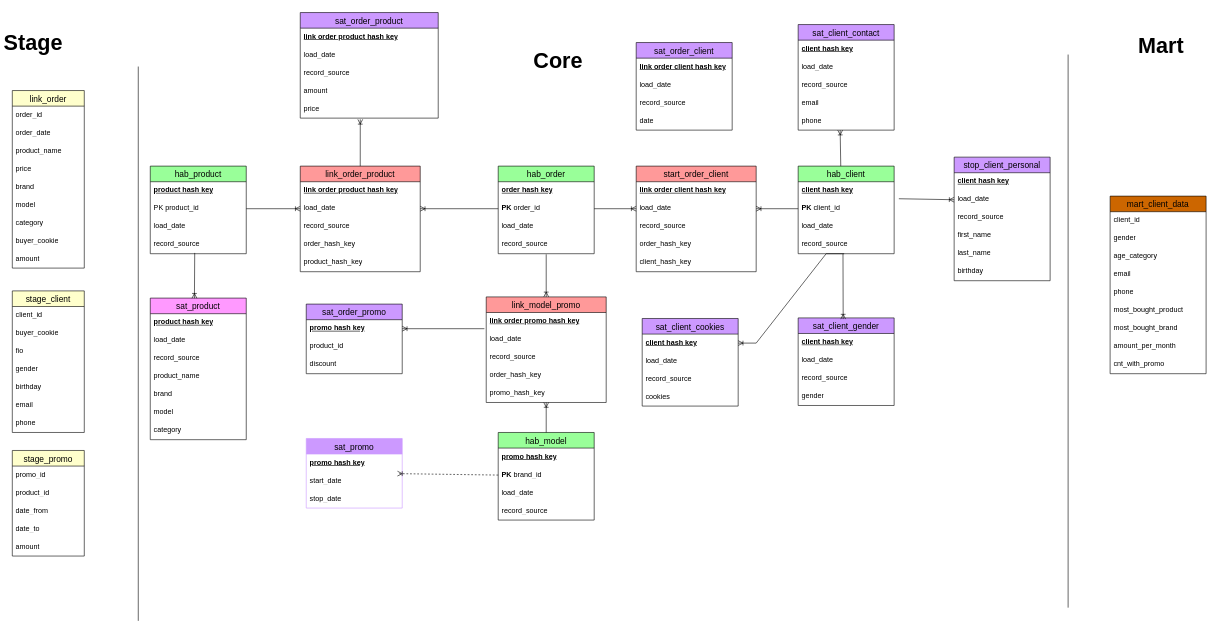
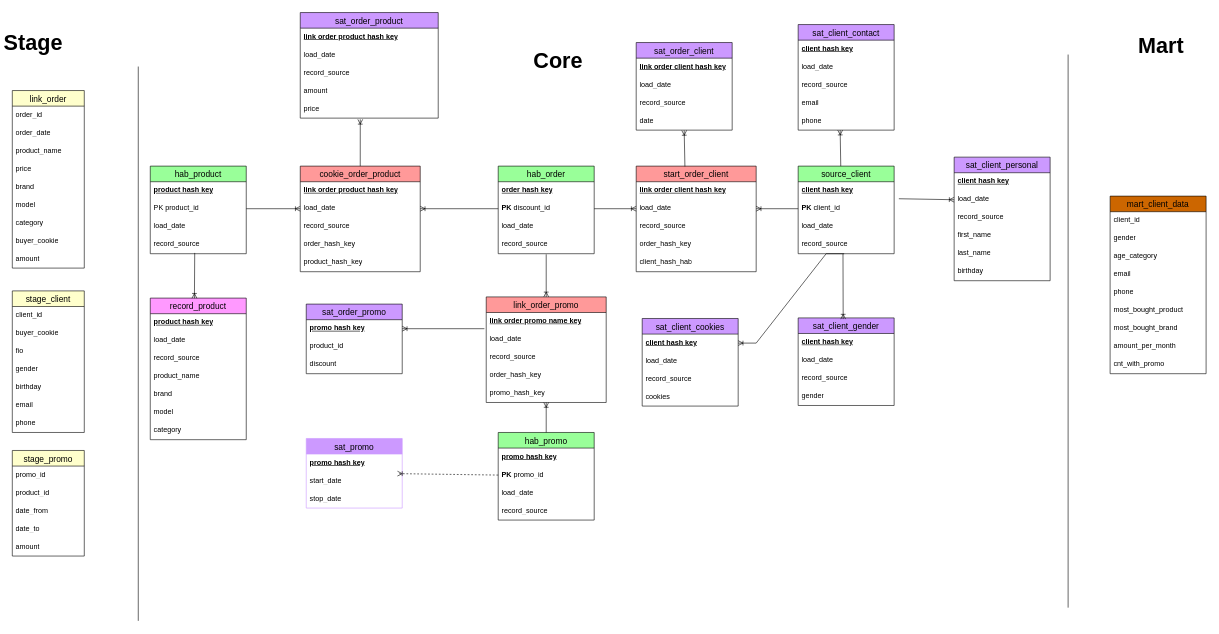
edge "start_order_client" -> "date": added
node "stop_client_personal": label "stop_client_personal" -> "sat_client_personal"
node "link_order_product": label "link_order_product" -> "cookie_order_product"
node "hab_client": label "hab_client" -> "source_client"
node "PK order_id": label "PK order_id" -> "PK discount_id"
node "client_hash_key": label "client_hash_key" -> "client_hash_hab"
node "link_model_promo": label "link_model_promo" -> "link_order_promo"
node "sat_product": label "sat_product" -> "record_product"
node "link order promo hash key": label "link order promo hash key" -> "link order promo name key"
node "hab_model": label "hab_model" -> "hab_promo"
node "PK brand_id": label "PK brand_id" -> "PK promo_id"
